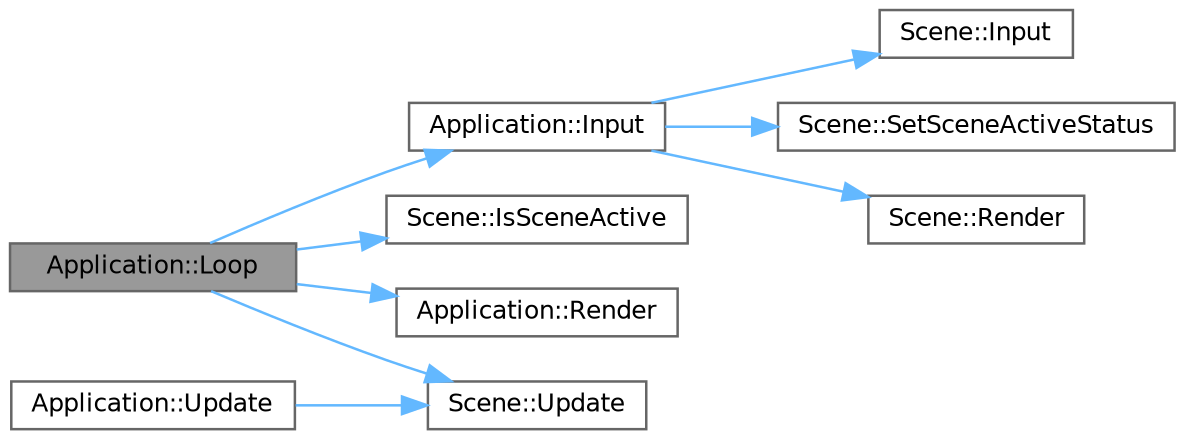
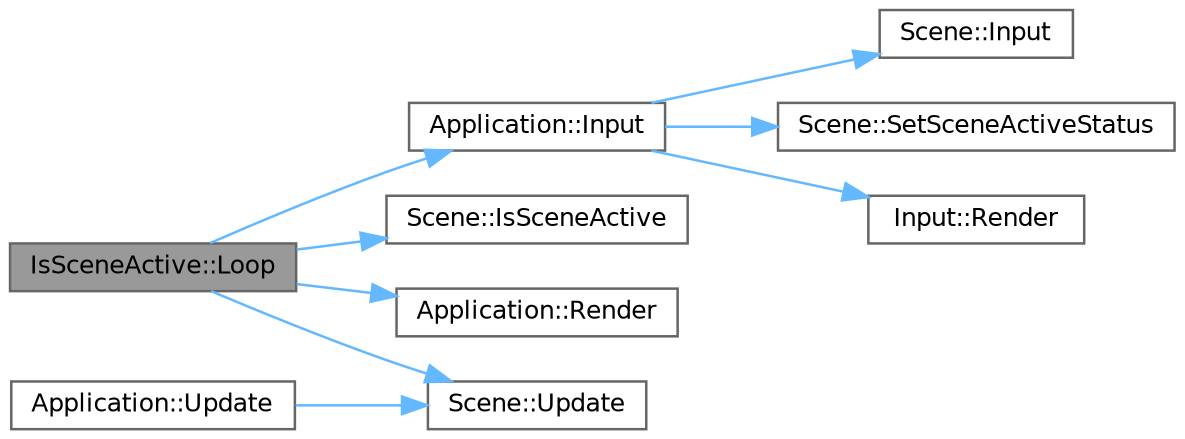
node "Scene::Render": label "Scene::Render" -> "Input::Render"
node "Application::Loop": label "Application::Loop" -> "IsSceneActive::Loop"
